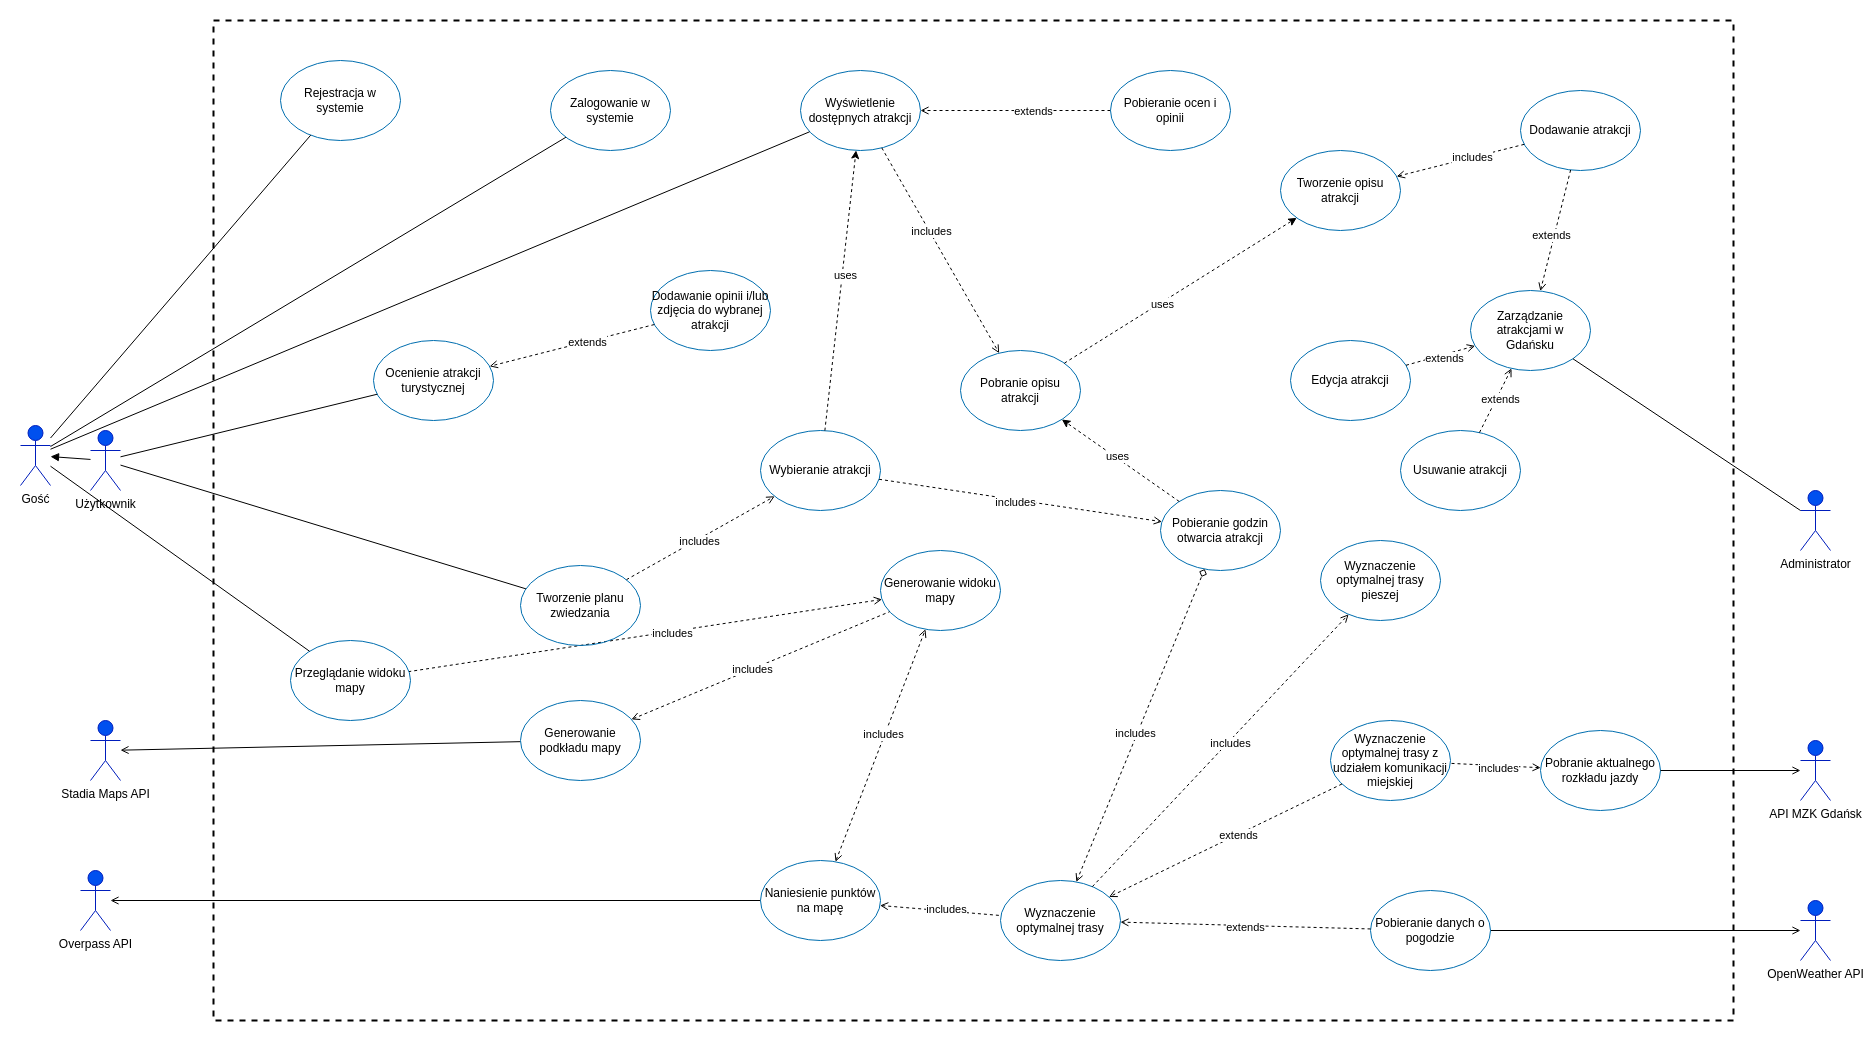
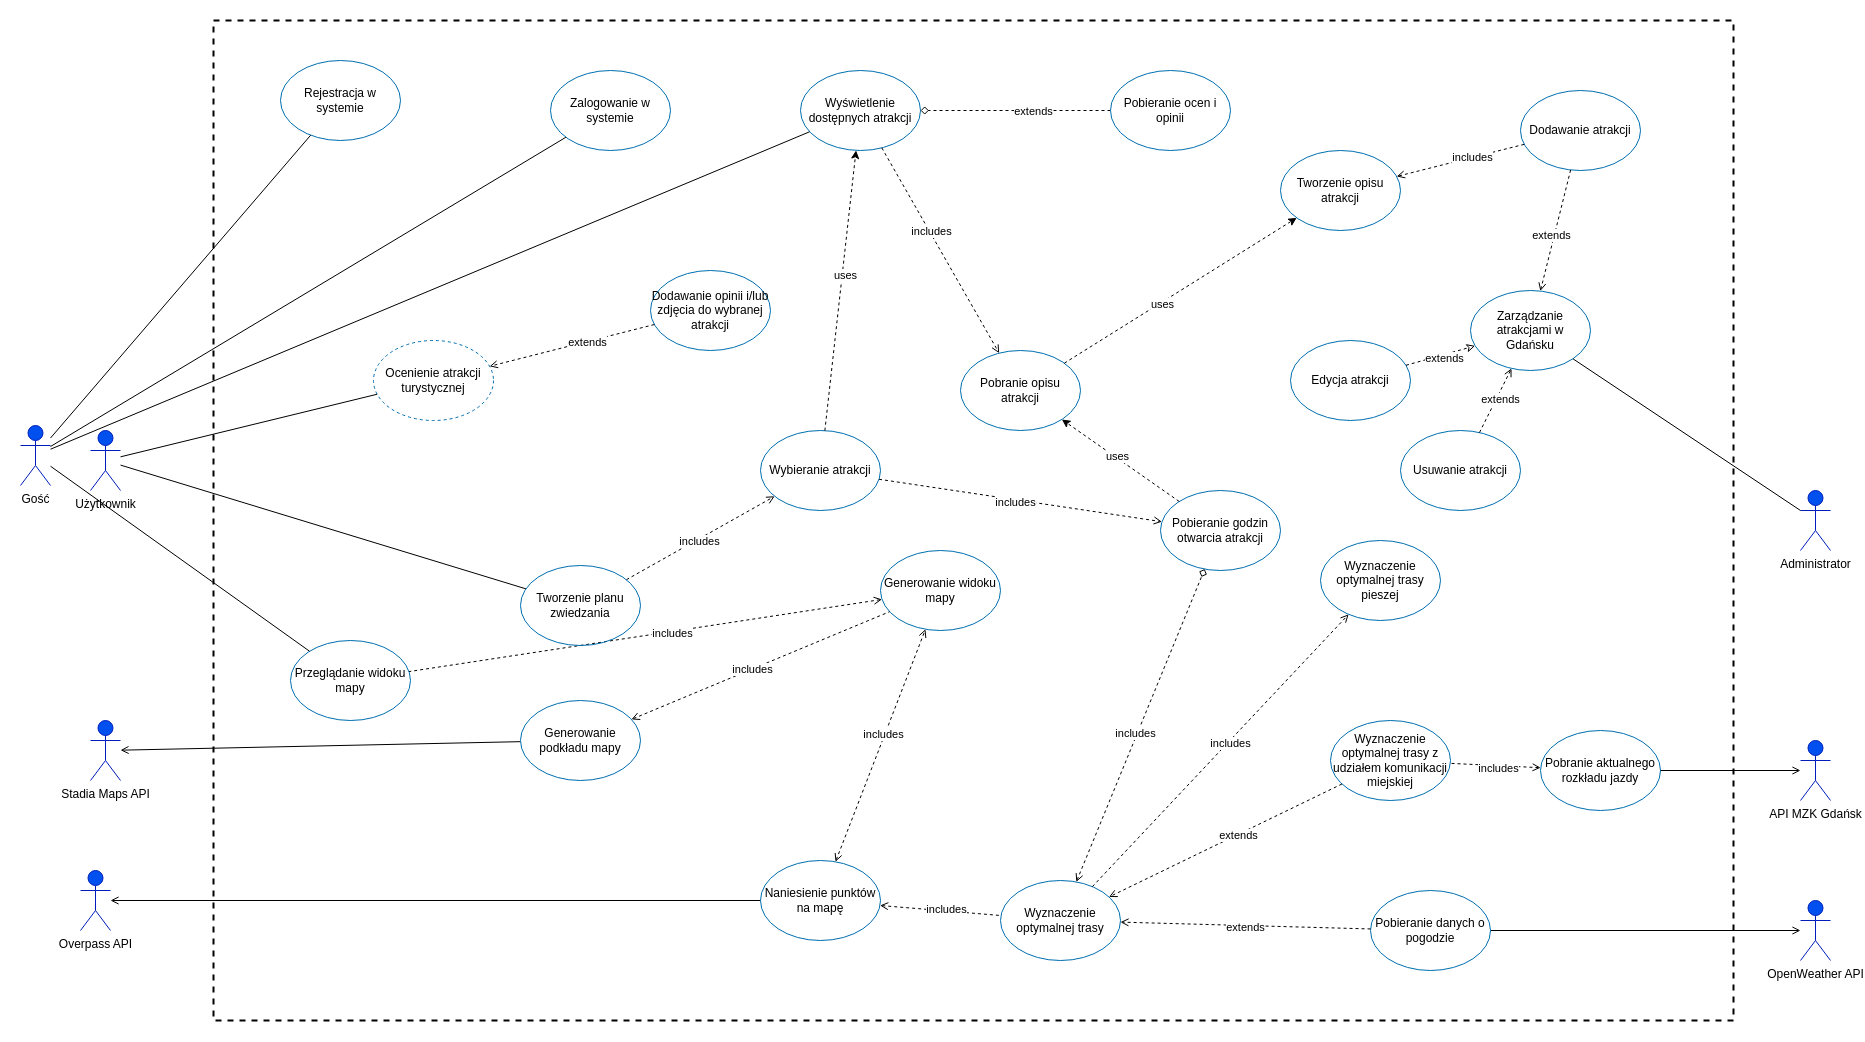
edge "Pobieranie ocen i opinii" -> "Wyświetlenie dostępnych atrakcji": arrowhead open -> diamond
edge "Edycja atrakcji" -> "Zarządzanie atrakcjami w Gdańsku": arrowhead open -> classic
node "Ocenienie atrakcji turystycznej": style solid -> dashed
edge "Użytkownik" -> "Gość": removed
